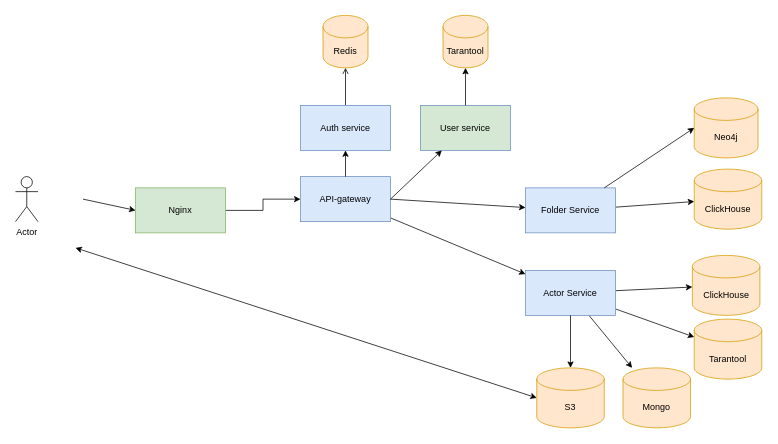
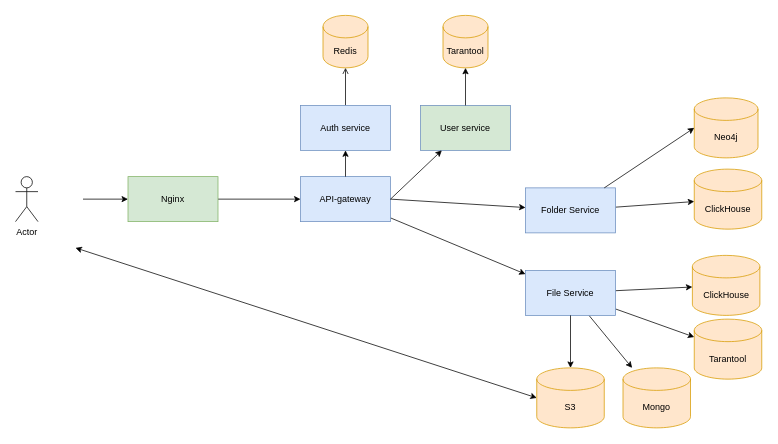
node "Nginx": moved (180, 210) -> (173, 199)
node "Actor Service": label "Actor Service" -> "File Service"
